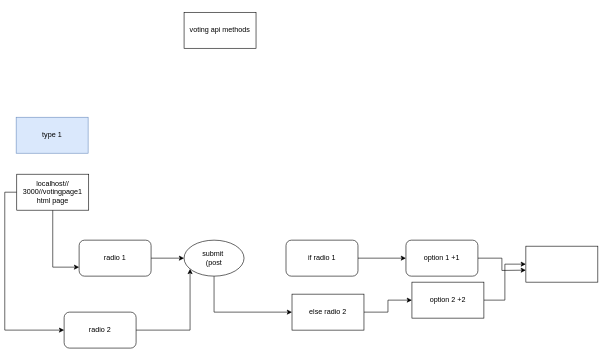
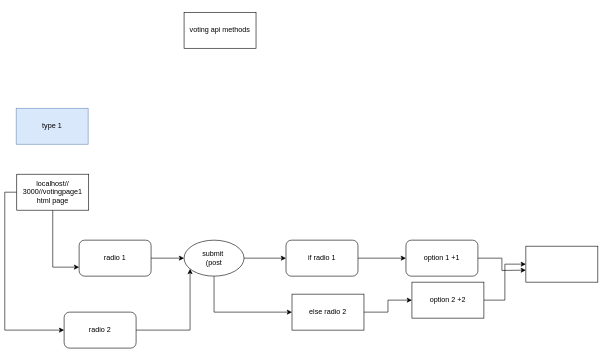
node "type 1": moved (52, 135) -> (52, 126)
edge "submit (post" -> "if radio 1": added
